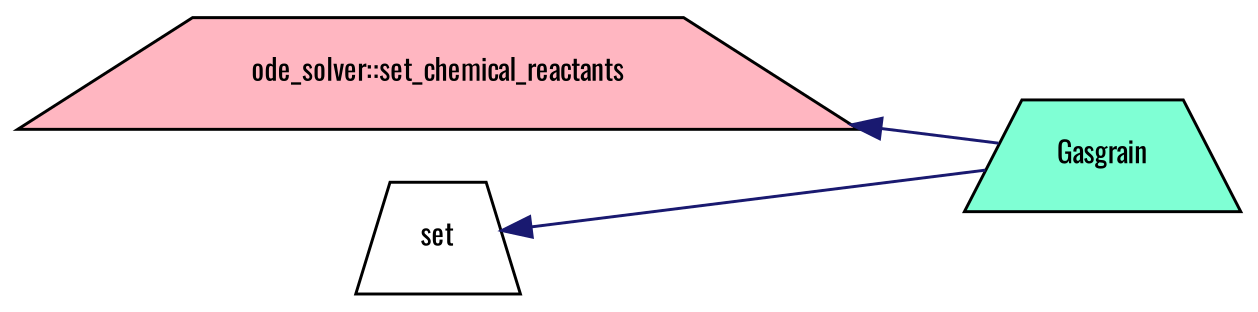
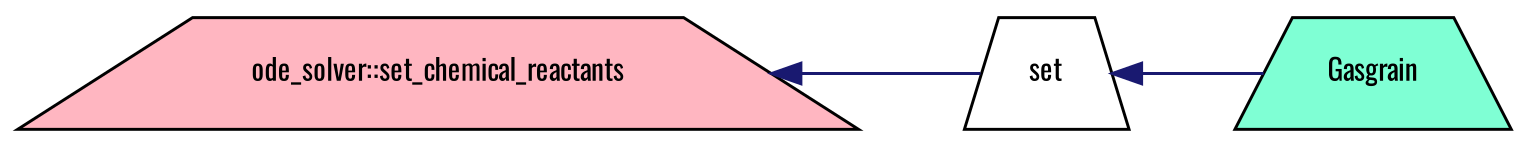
edge "Gasgrain" -> "ode_solver::set_chemical_reactants": now "set" -> "ode_solver::set_chemical_reactants"
